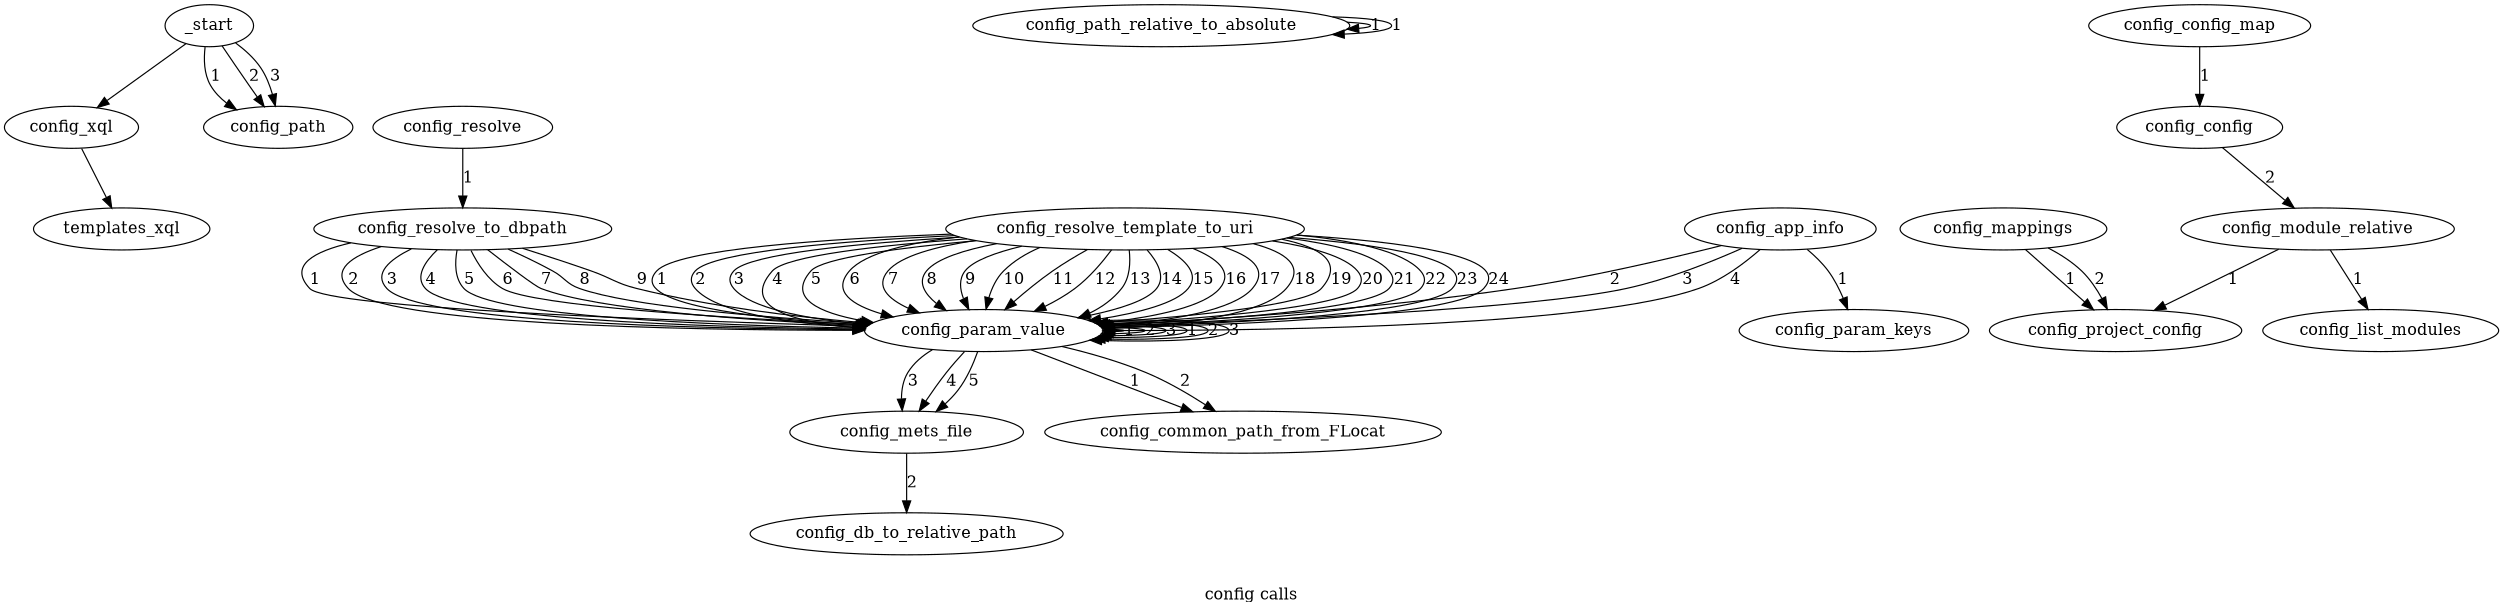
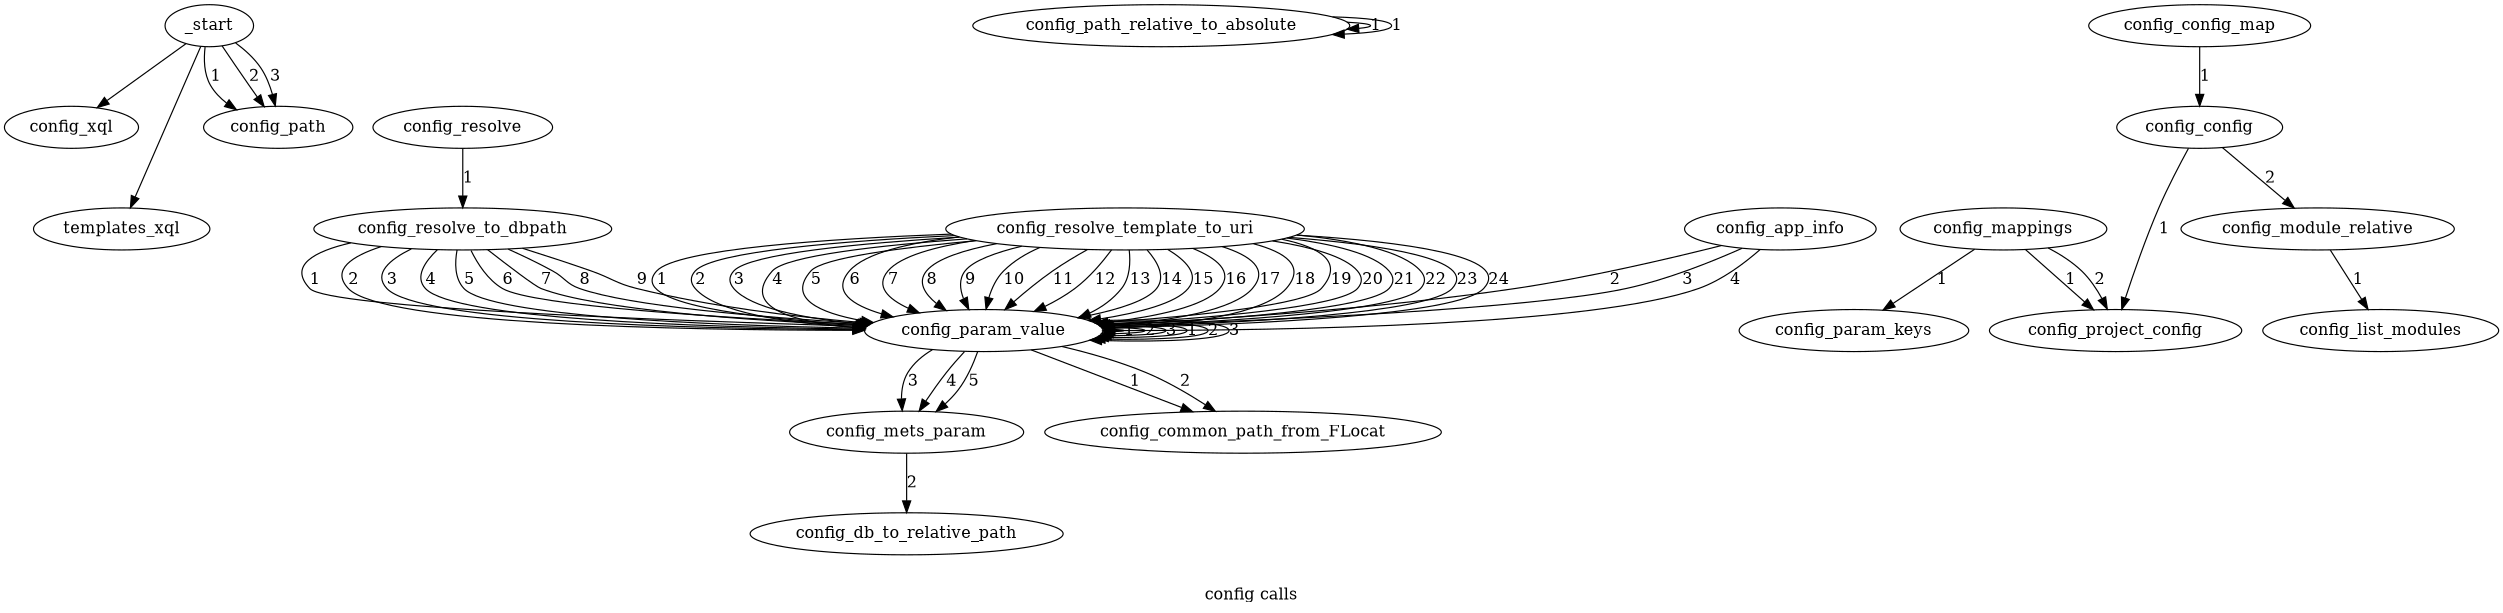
edge "config_xql" -> "templates_xql": now "_start" -> "templates_xql"
edge "config_app_info" -> "config_param_keys": now "config_mappings" -> "config_param_keys"
edge "config_module_relative" -> "config_project_config": now "config_config" -> "config_project_config"
node "config_mets_file": label "config_mets_file" -> "config_mets_param"
